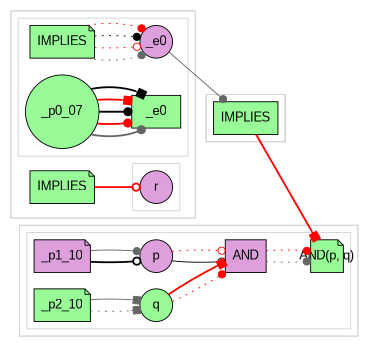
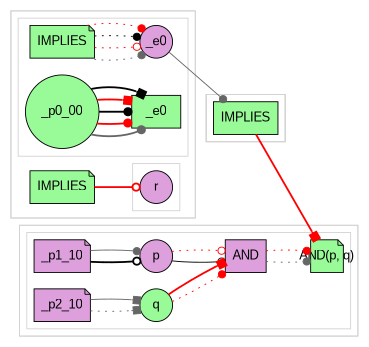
node "_p0_07": label "_p0_07" -> "_p0_00"
node "_p2_10": fillcolor palegreen -> plum
